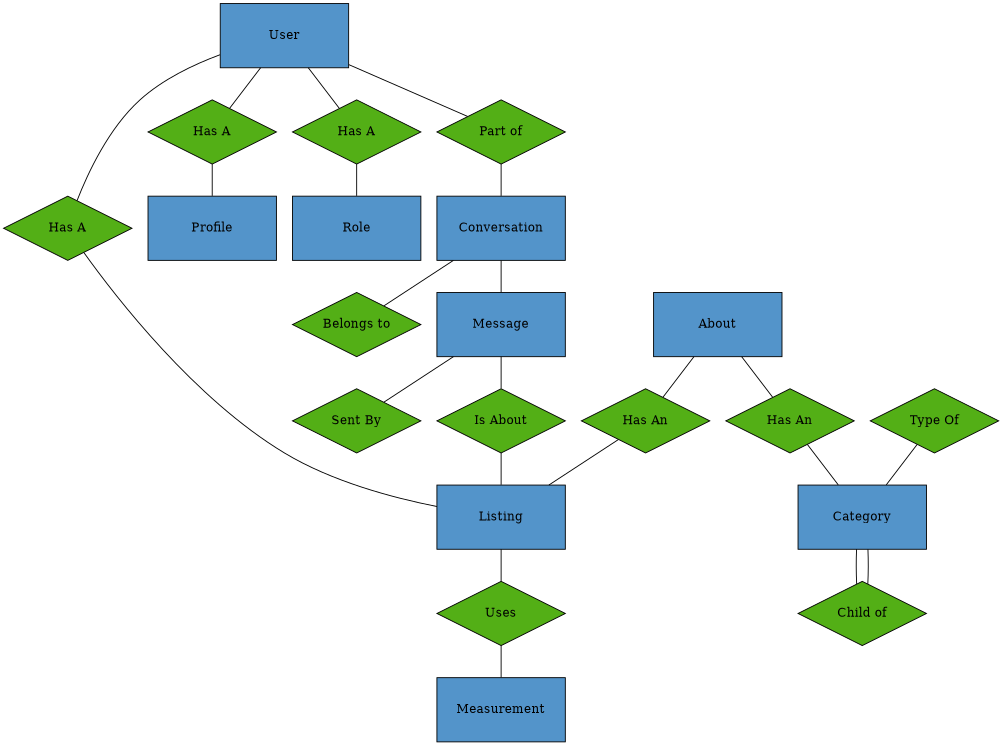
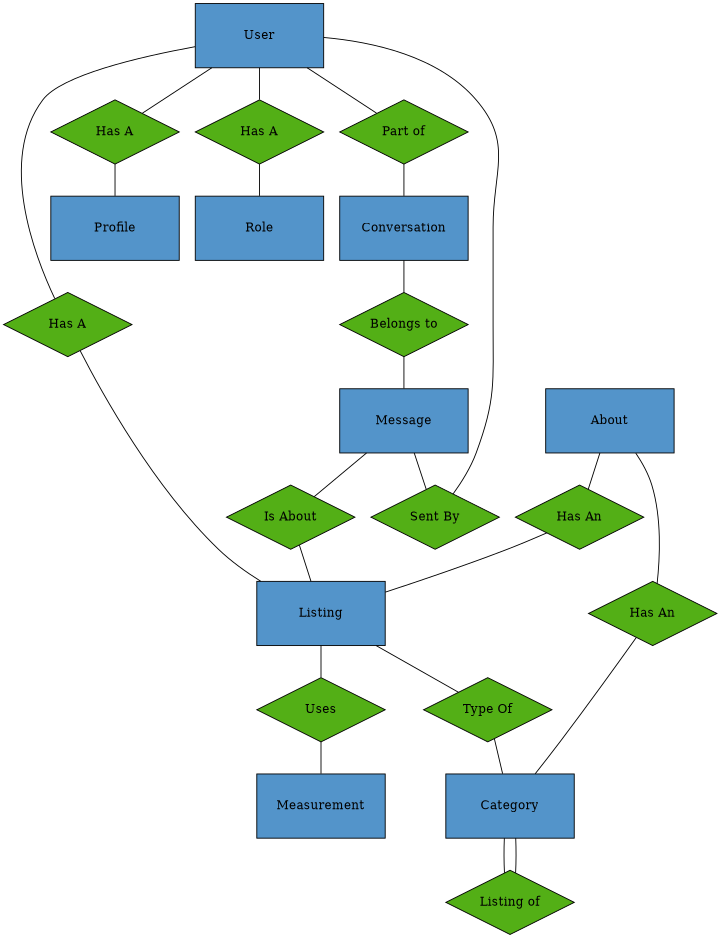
edge "User" -- "Sent By": added
edge "Conversation" -- "Message": now "Belongs to" -- "Message"
node "Child of": label "Child of" -> "Listing of"
edge "Listing" -- "Type Of": added
